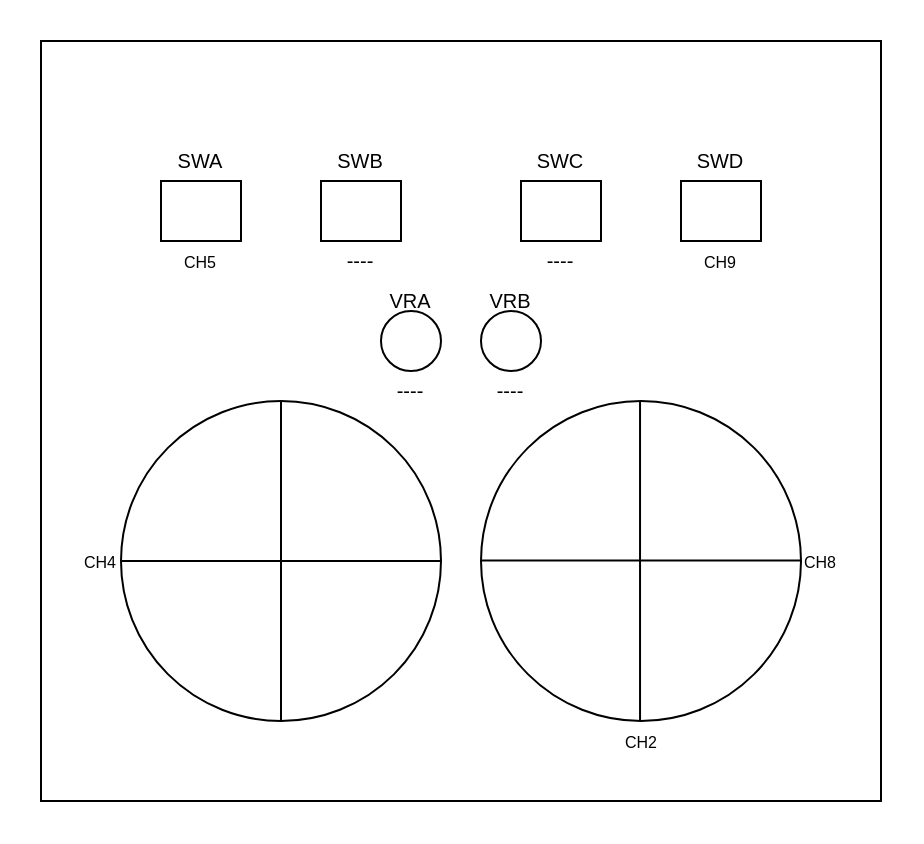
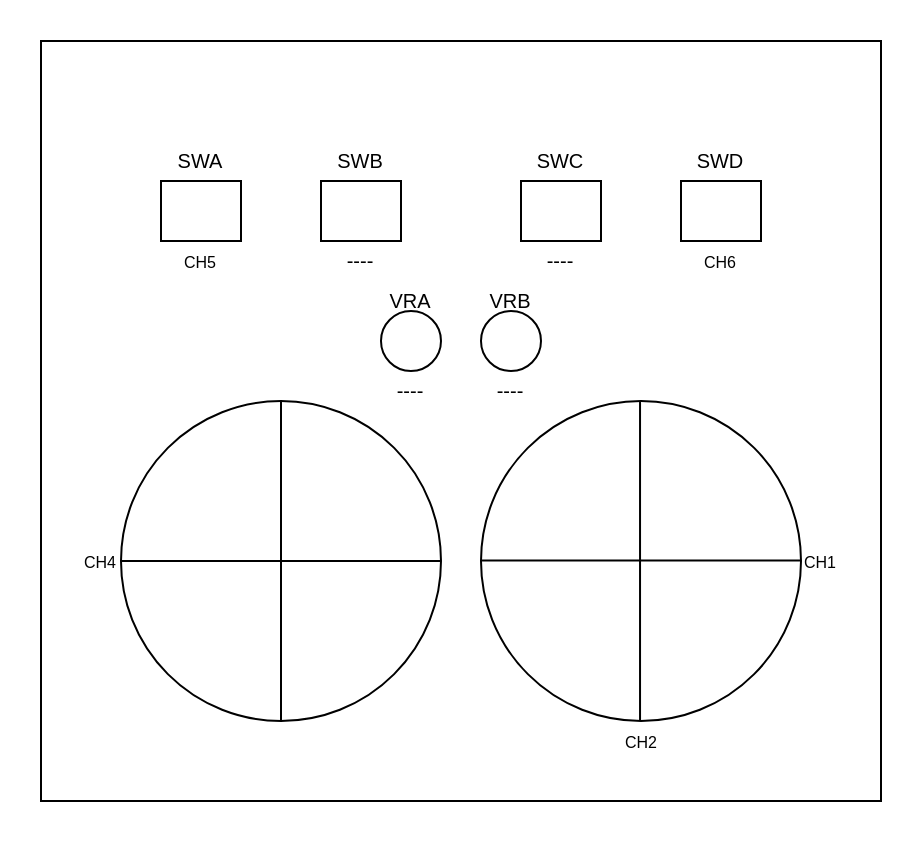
node "CH9": label "CH9" -> "CH6"
node "CH8": label "CH8" -> "CH1"
